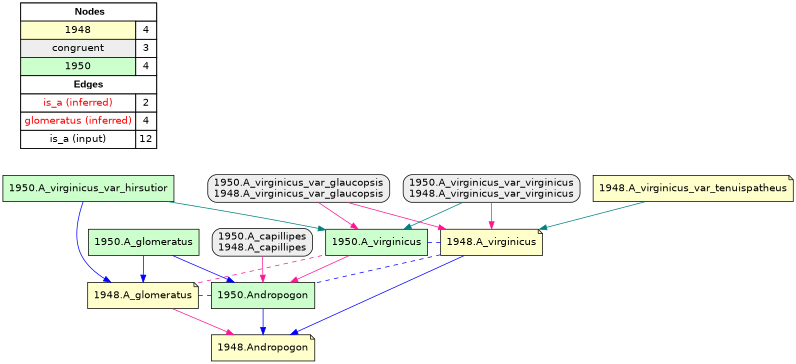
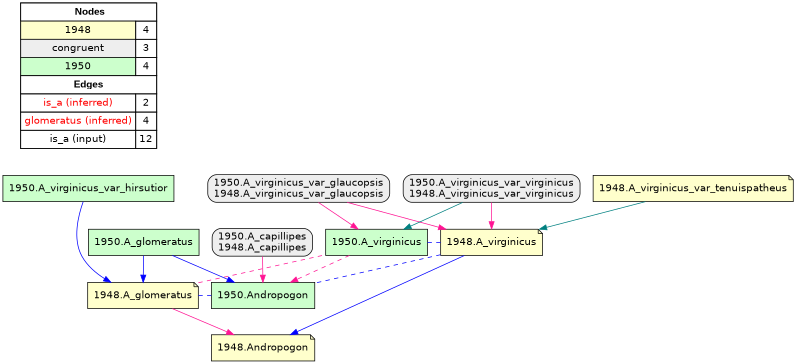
edge "1950.A_virginicus_var_hirsutior" -> "1950.A_virginicus": removed
edge "1950.A_virginicus" -> "1950.Andropogon": style solid -> dashed
edge "1950.Andropogon" -> "1948.Andropogon": removed
